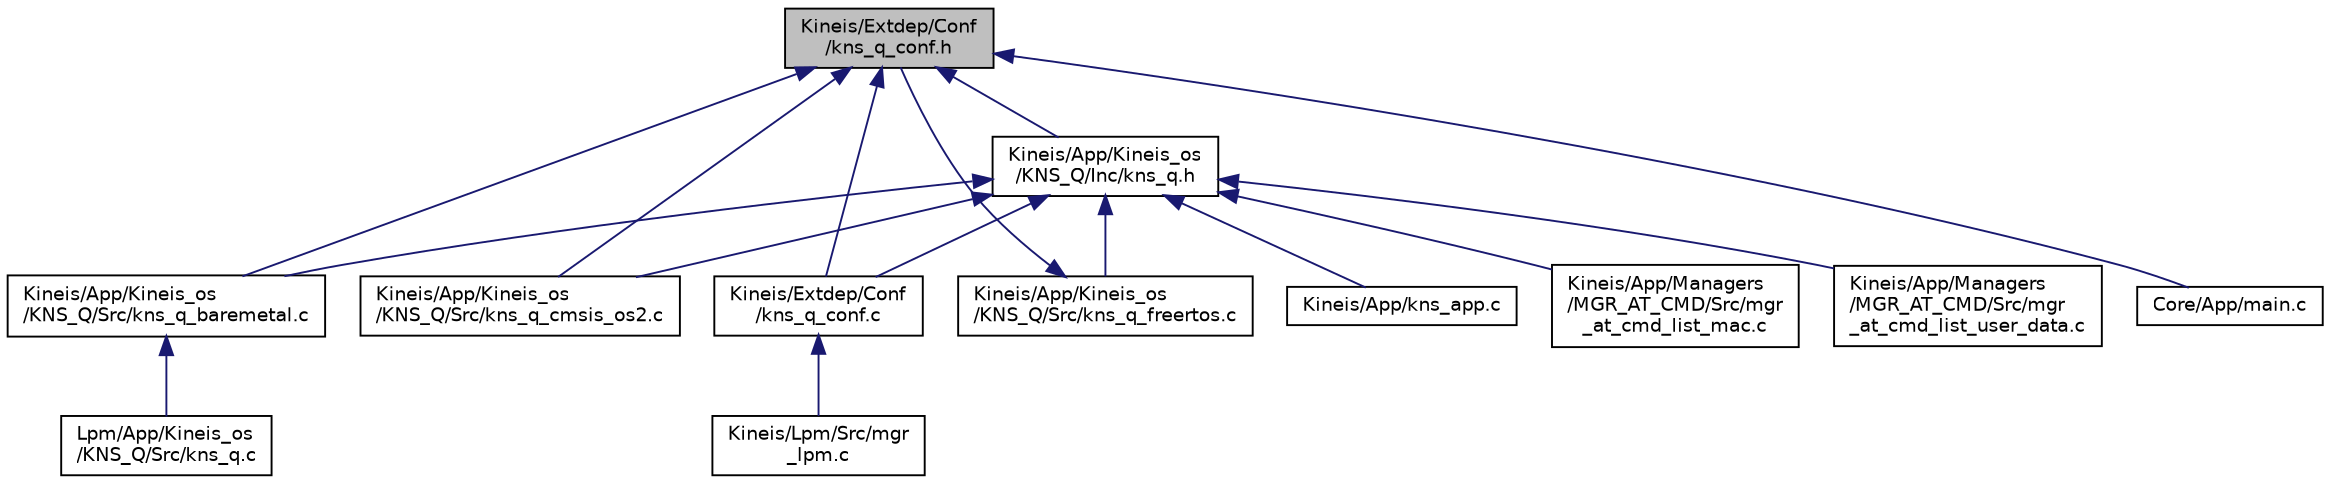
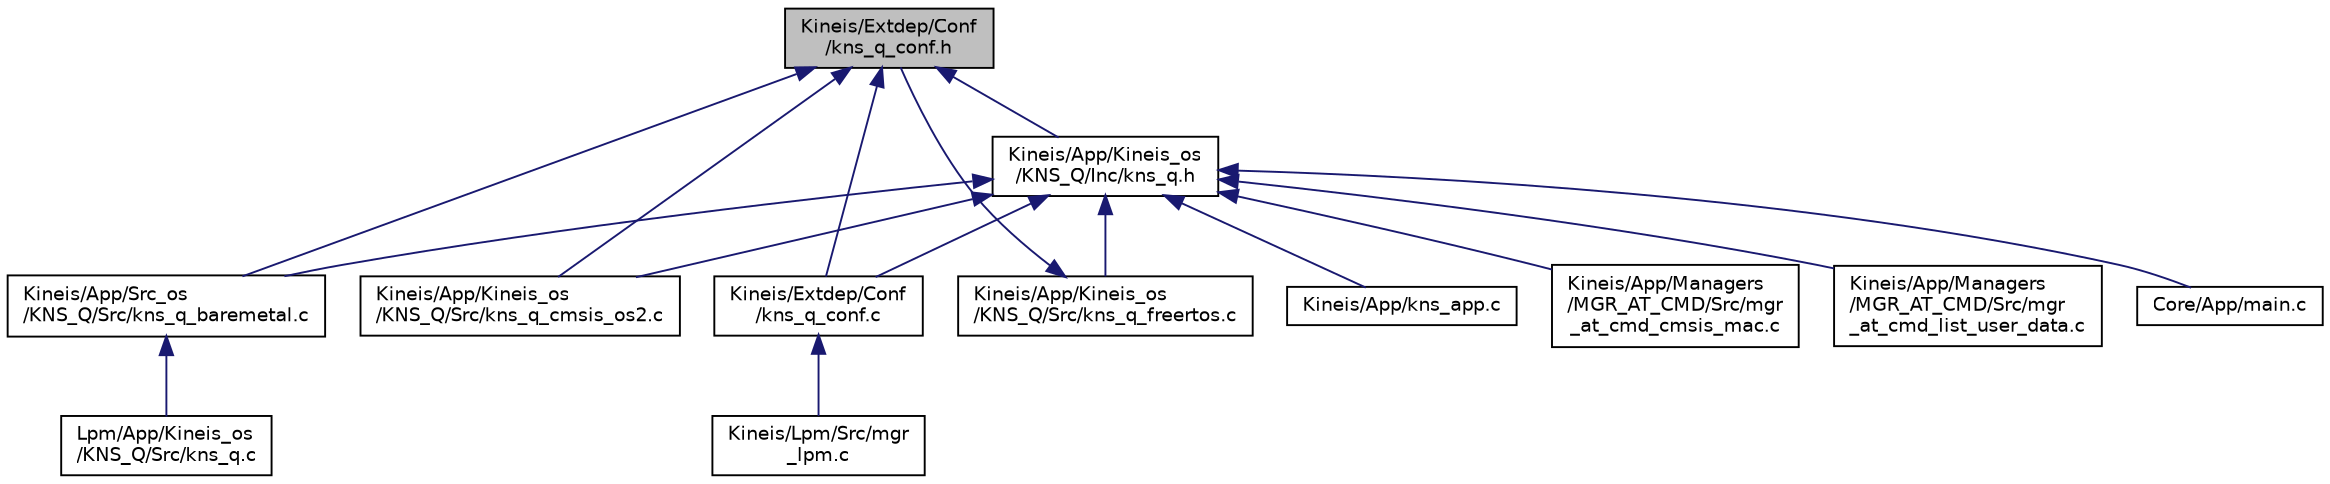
edge "Core/App/main.c" -> "Kineis/Extdep/Conf /kns_q_conf.h": now "Core/App/main.c" -> "Kineis/App/Kineis_os /KNS_Q/Inc/kns_q.h"
node "Kineis/App/Kineis_os /KNS_Q/Src/kns_q_baremetal.c": label "Kineis/App/Kineis_os /KNS_Q/Src/kns_q_baremetal.c" -> "Kineis/App/Src_os /KNS_Q/Src/kns_q_baremetal.c"
node "Kineis/App/Managers /MGR_AT_CMD/Src/mgr _at_cmd_list_mac.c": label "Kineis/App/Managers /MGR_AT_CMD/Src/mgr _at_cmd_list_mac.c" -> "Kineis/App/Managers /MGR_AT_CMD/Src/mgr _at_cmd_cmsis_mac.c"
